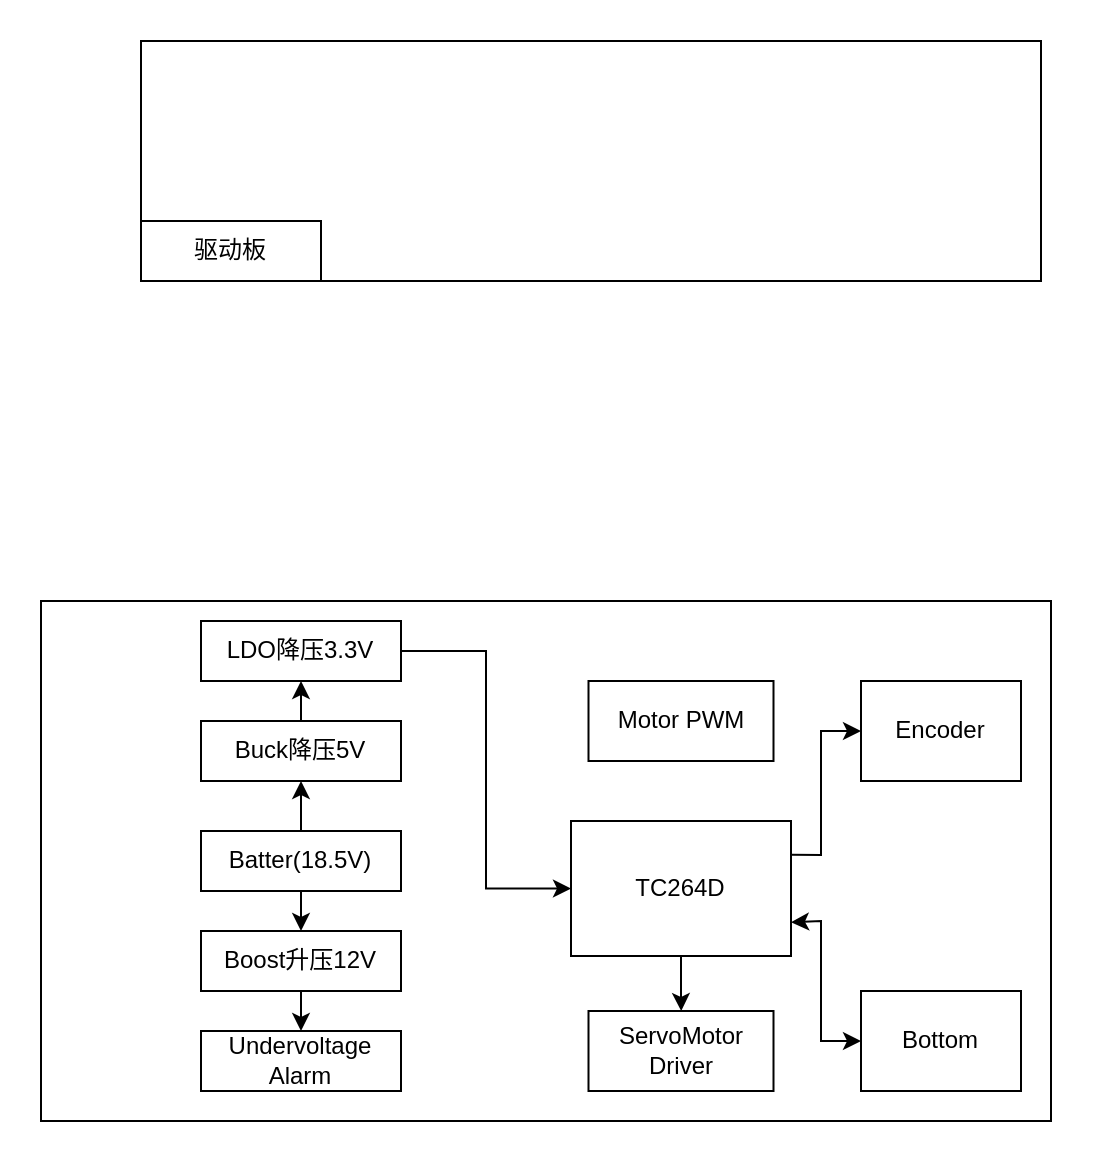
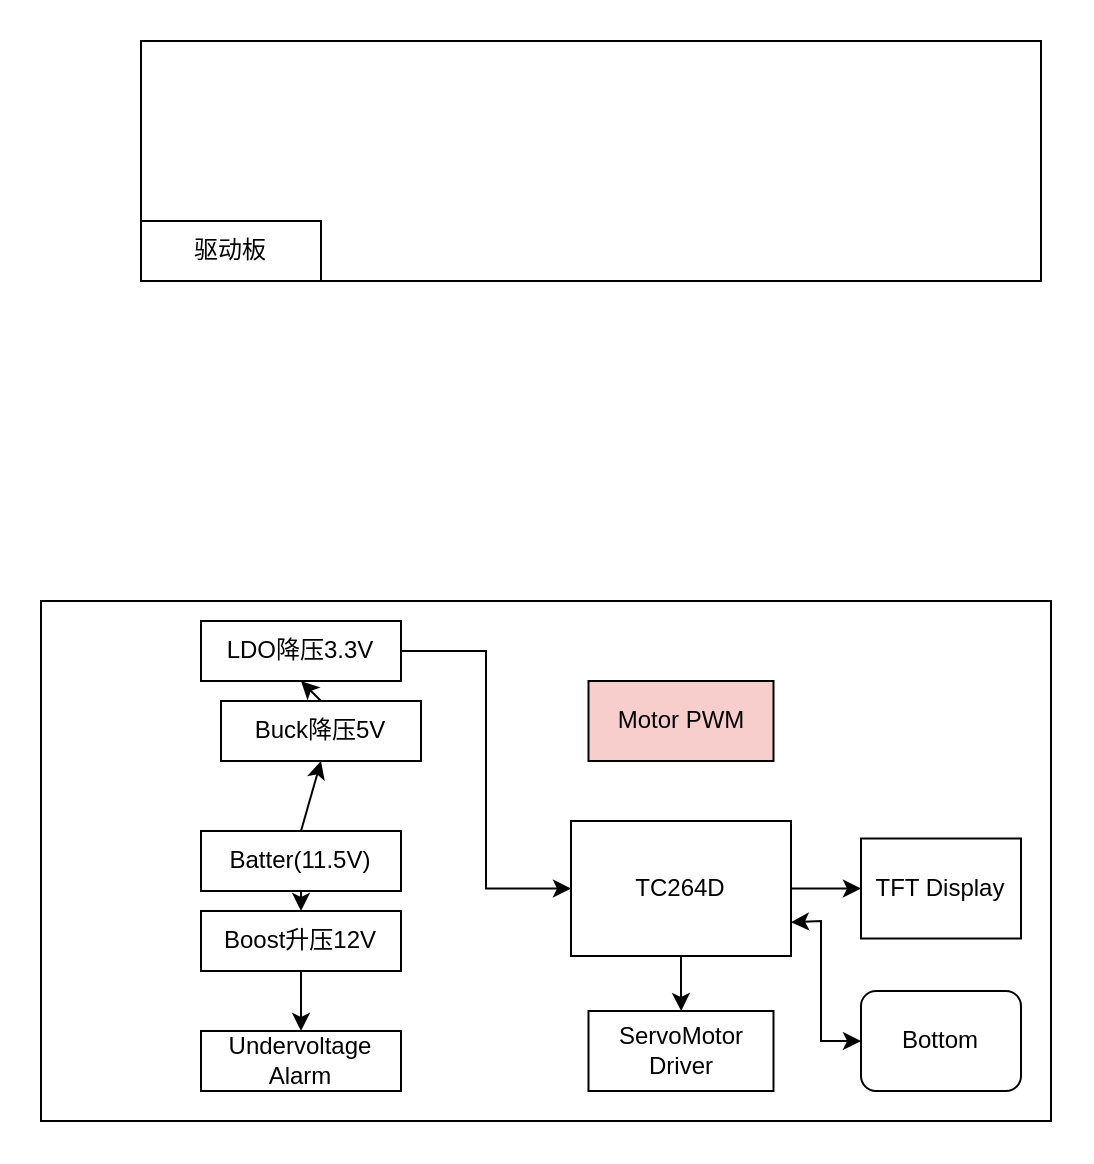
node "Motor PWM": fillcolor #ffffff -> #f8cecc
node "Encoder": removed
node "Buck降压5V": moved (301, 751) -> (321, 731)
edge "TC264D" -> "Encoder": removed
node "Batter(18.5V)": label "Batter(18.5V)" -> "Batter(11.5V)"
edge "TC264D" -> "TFT Display": added
node "TFT Display": added
node "Boost升压12V": moved (301, 961) -> (301, 941)
node "Bottom": shape rectangle -> rounded rectangle
